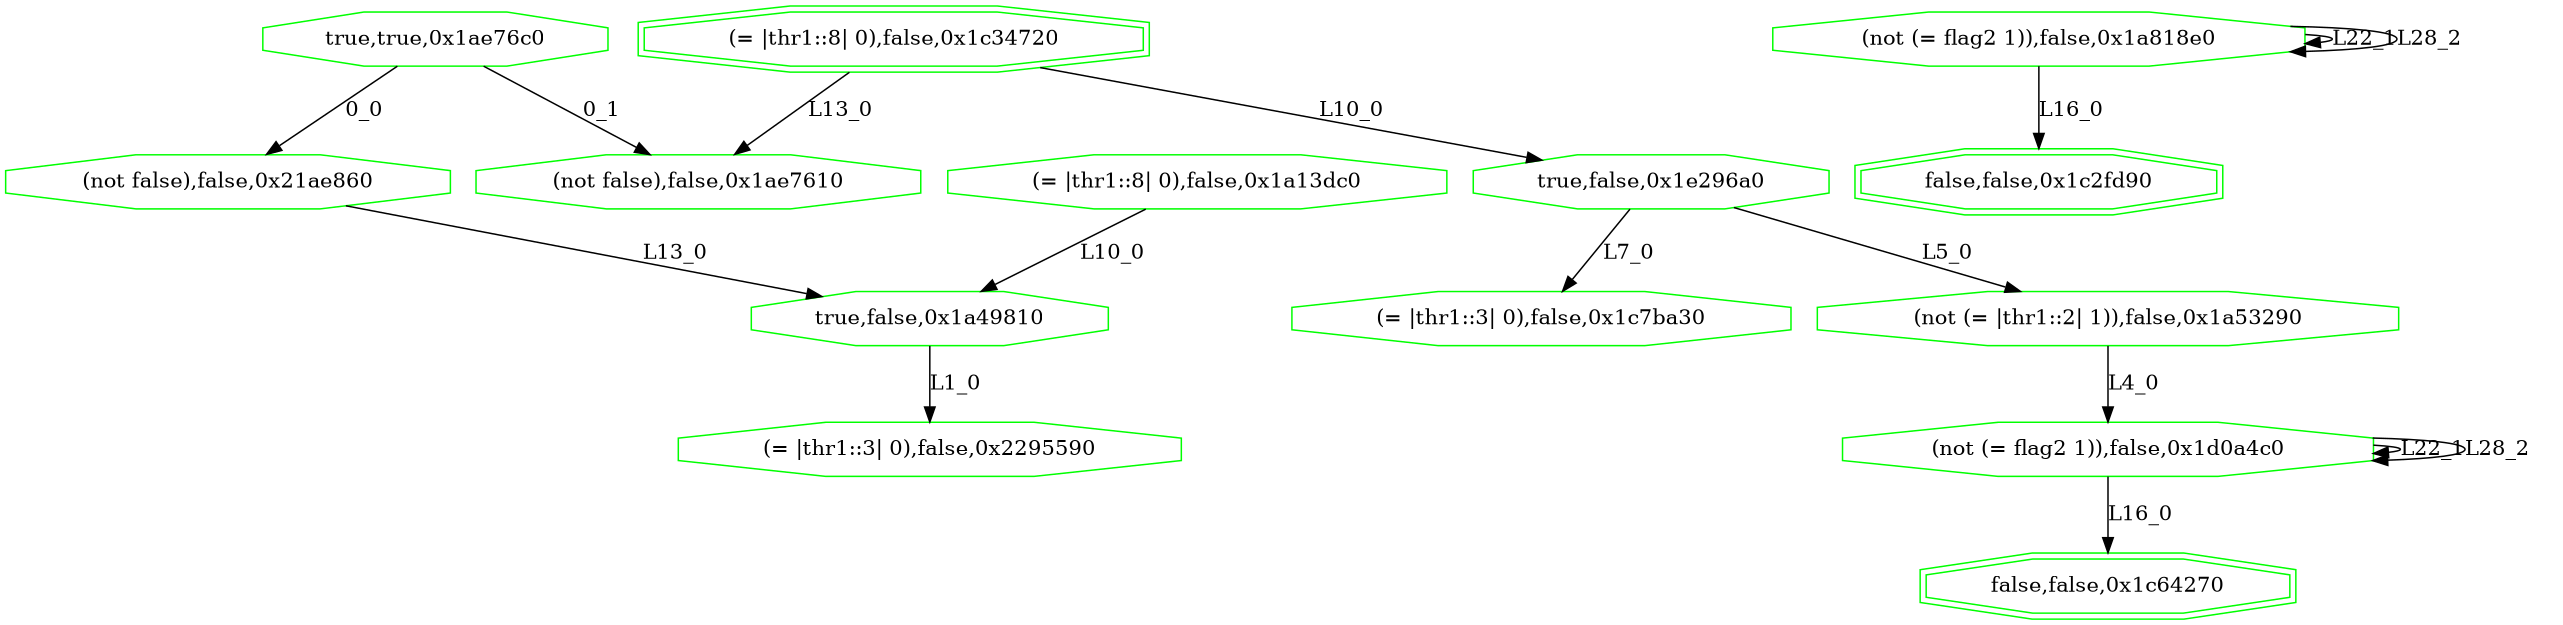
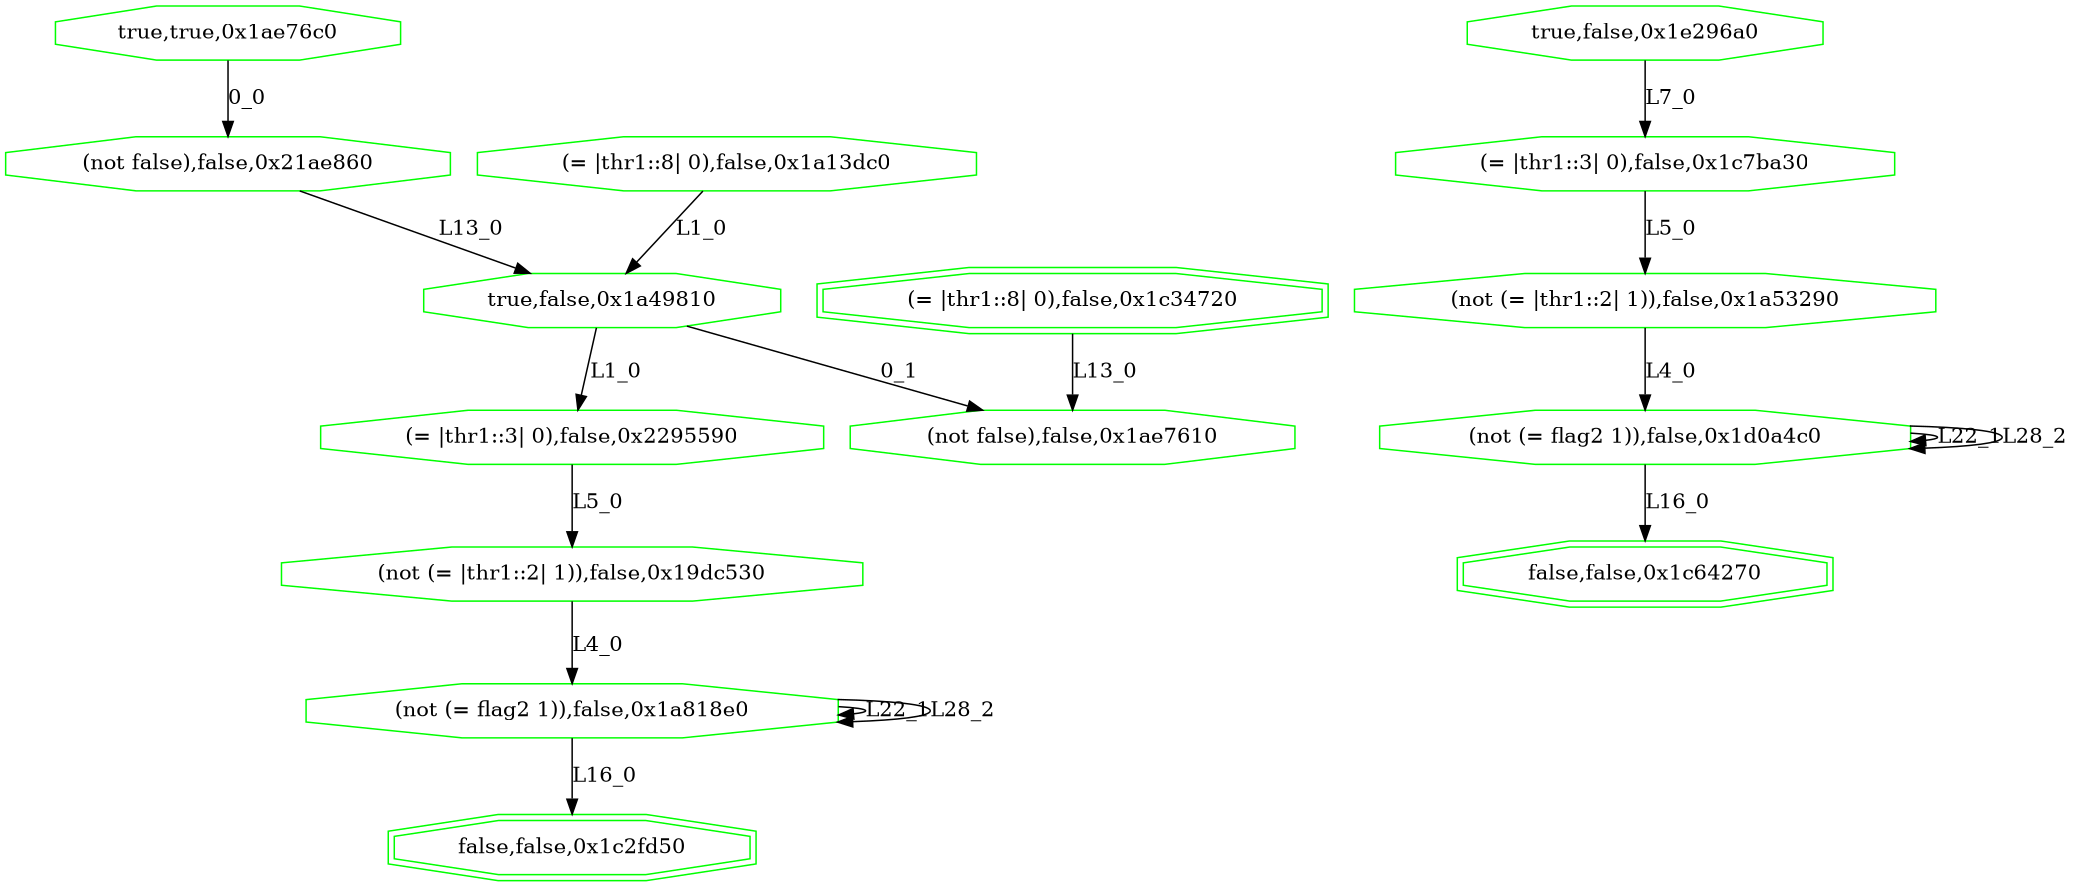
edge "true,true,0x1ae76c0" -> "(not false),false,0x1ae7610": now "true,false,0x1a49810" -> "(not false),false,0x1ae7610"
edge "(= |thr1::8| 0),false,0x1c34720" -> "true,false,0x1e296a0": removed, label "L10_0"
node "false,false,0x1c2fd90": label "false,false,0x1c2fd90" -> "false,false,0x1c2fd50"
edge "true,false,0x1e296a0" -> "(not (= |thr1::2| 1)),false,0x1a53290": now "(= |thr1::3| 0),false,0x1c7ba30" -> "(not (= |thr1::2| 1)),false,0x1a53290"
edge "(= |thr1::8| 0),false,0x1a13dc0" -> "true,false,0x1a49810": label "L10_0" -> "L1_0"
node "(not (= |thr1::2| 1)),false,0x19dc530": added
